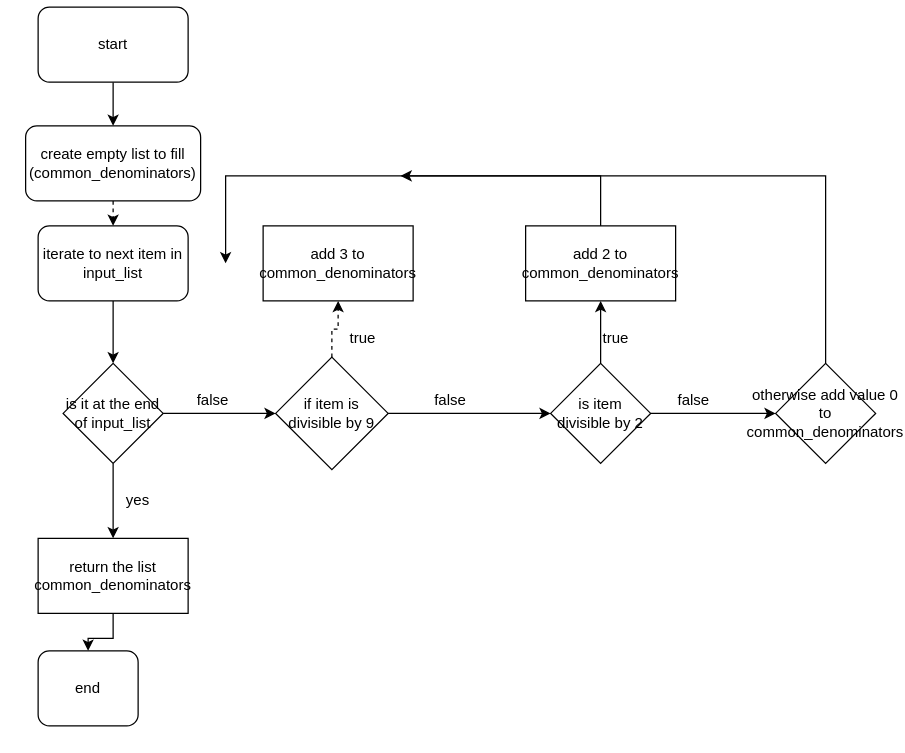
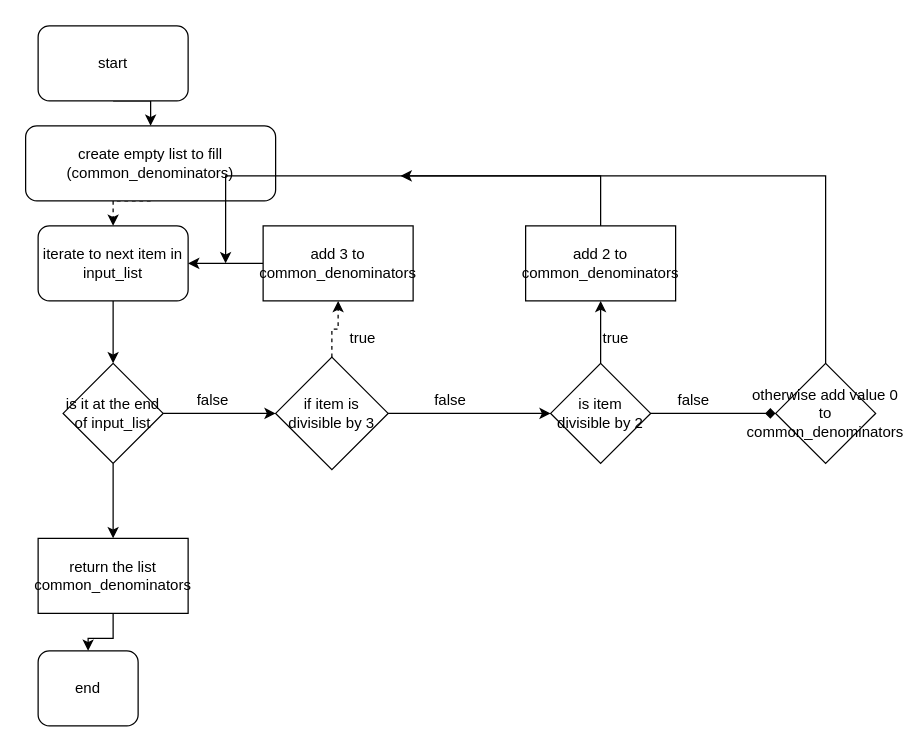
node "start": moved (113, 44) -> (113, 63)
node "create empty list to fill (common_denominators)": size 175x75 -> 250x75
edge "add 3 to common_denominators" -> "iterate to next item in input_list": added
node "if item is divisible by 9": label "if item is divisible by 9" -> "if item is divisible by 3"
edge "is item divisible by 2" -> "otherwise add value 0 to common_denominators": arrowhead classic -> diamond
node "yes": removed
